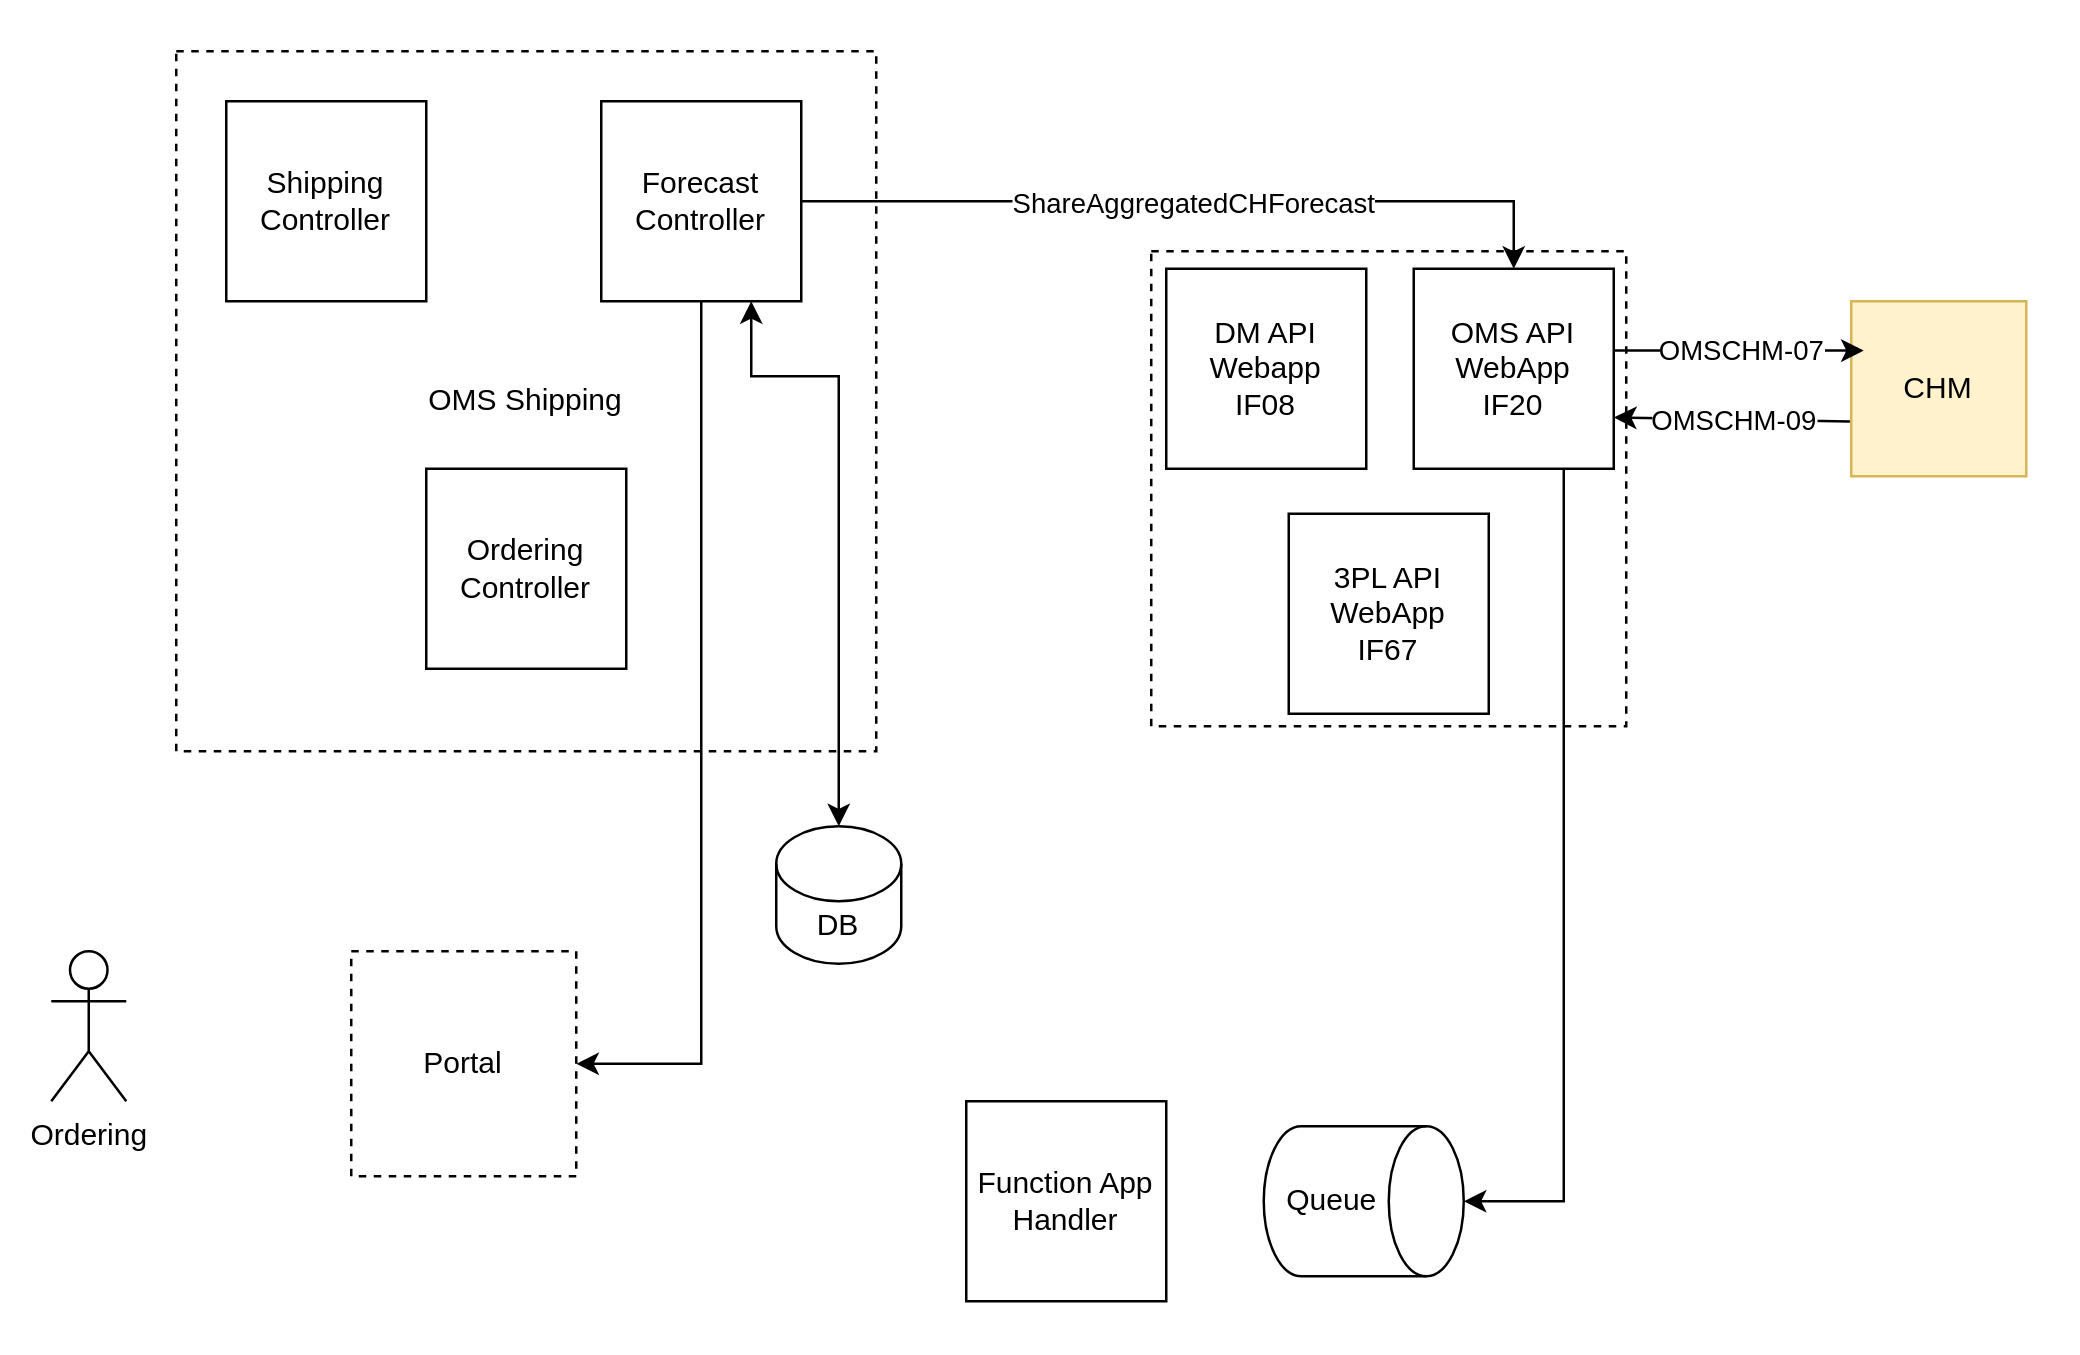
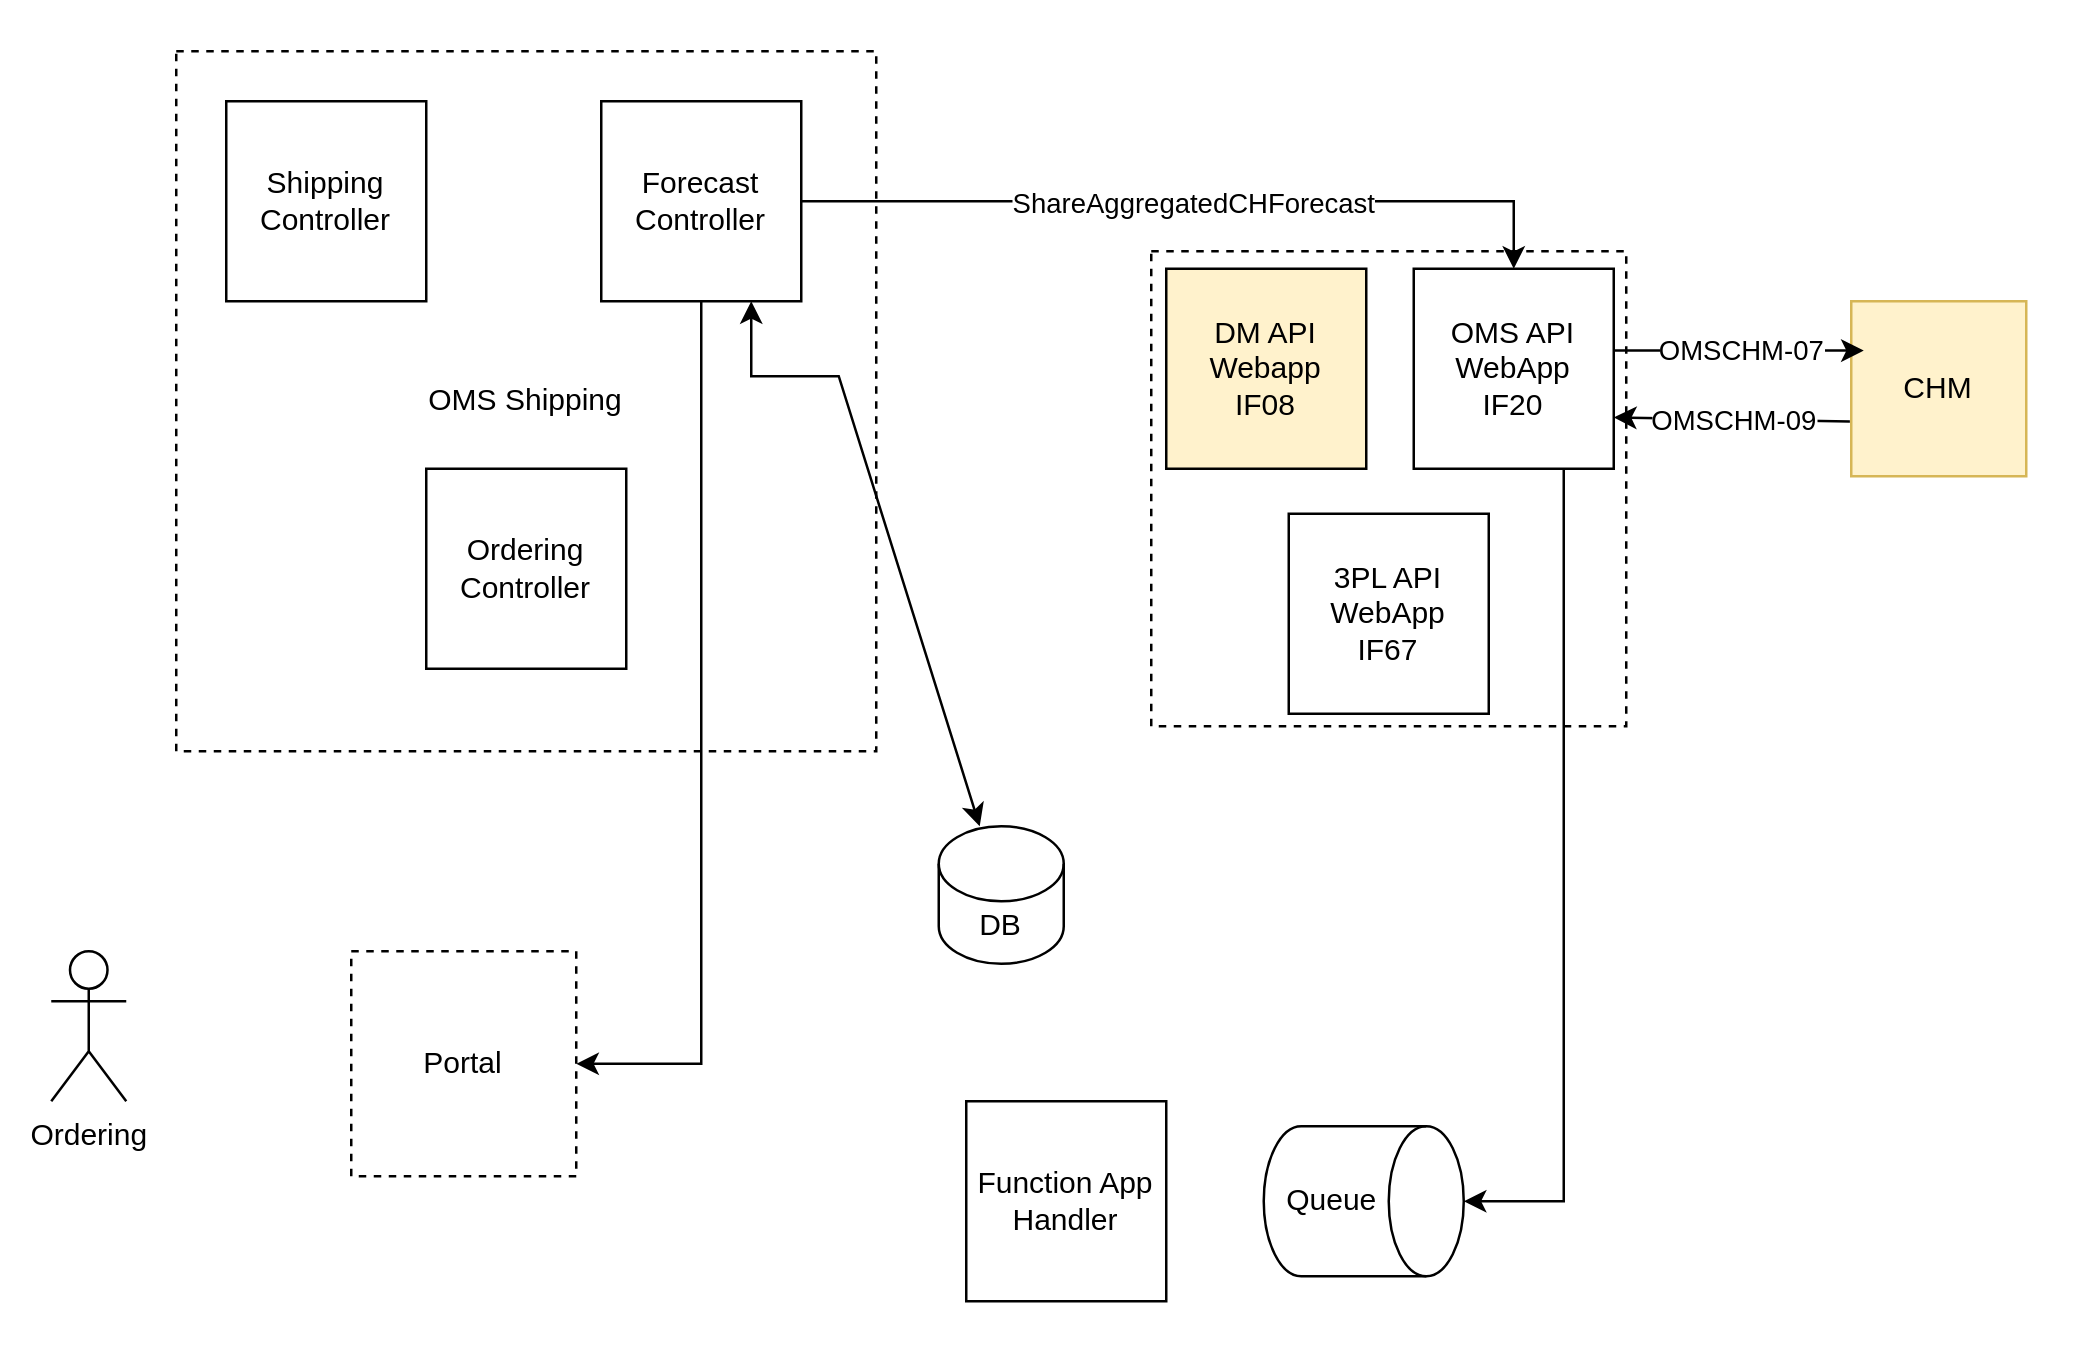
node "DM API Webapp IF08": fillcolor #ffffff -> #fff2cc
node "DB": moved (839, 895) -> (1001, 895)
